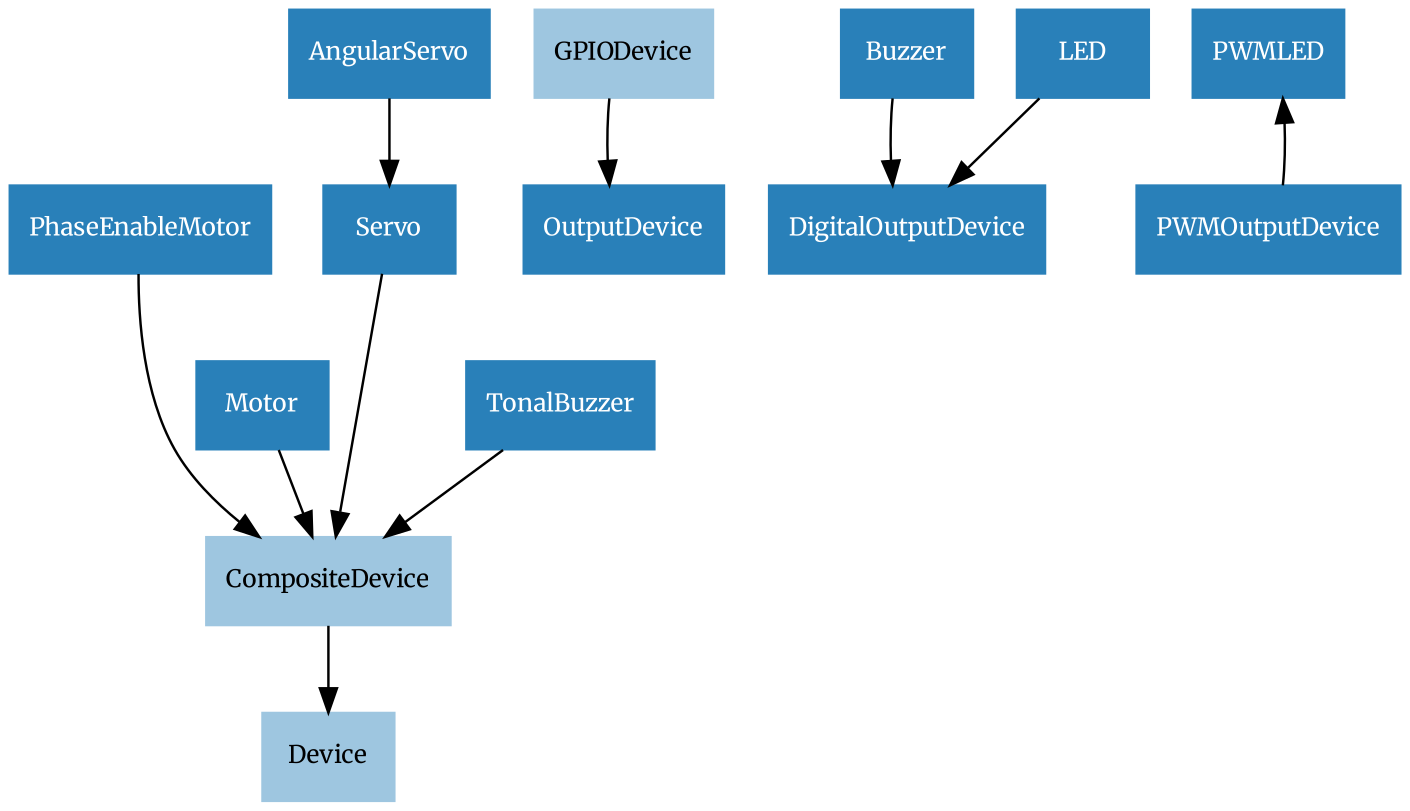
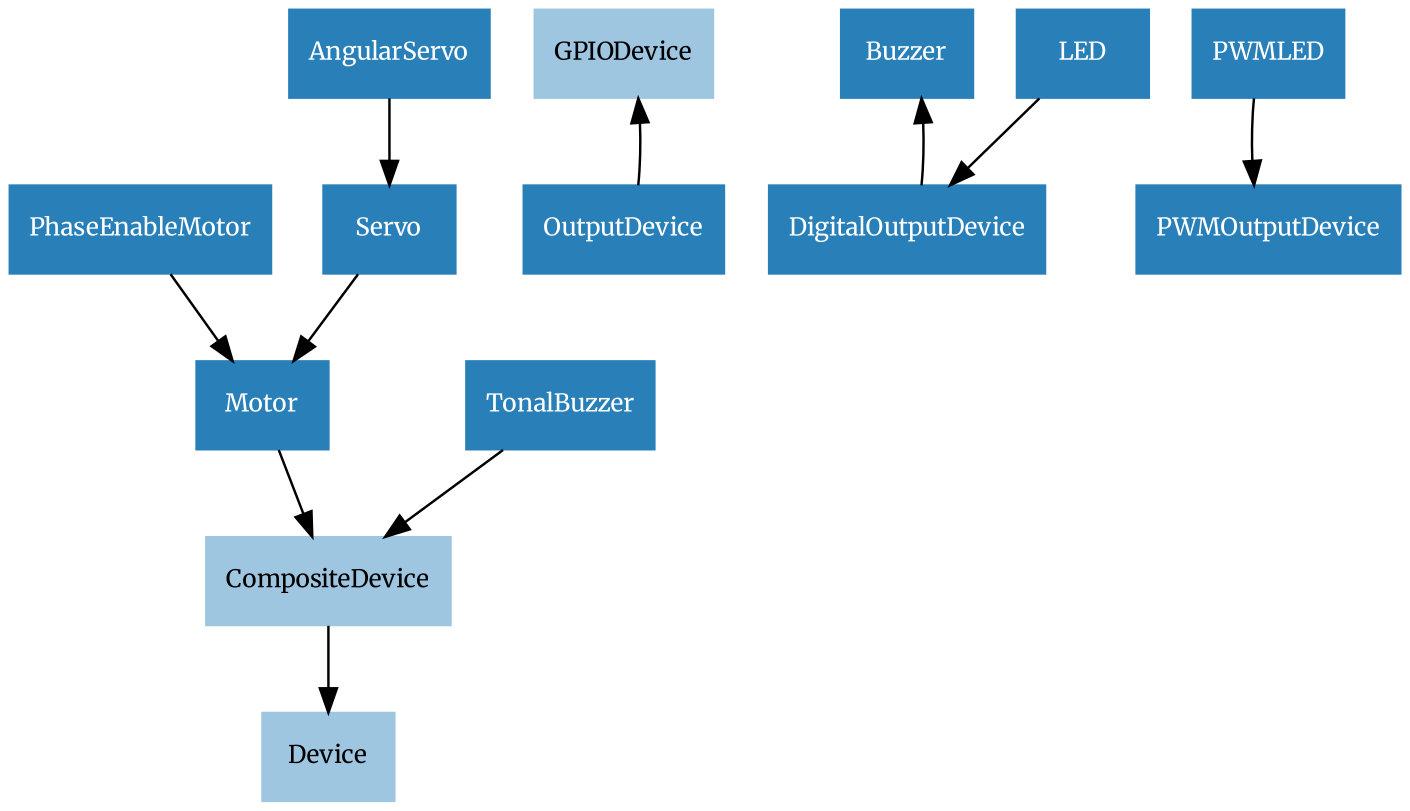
edge "GPIODevice" -> "OutputDevice": reversed
edge "Buzzer" -> "DigitalOutputDevice": reversed
edge "PWMOutputDevice" -> "PWMLED": reversed
edge "Servo" -> "CompositeDevice": now "Servo" -> "Motor"
edge "PhaseEnableMotor" -> "CompositeDevice": now "PhaseEnableMotor" -> "Motor"
